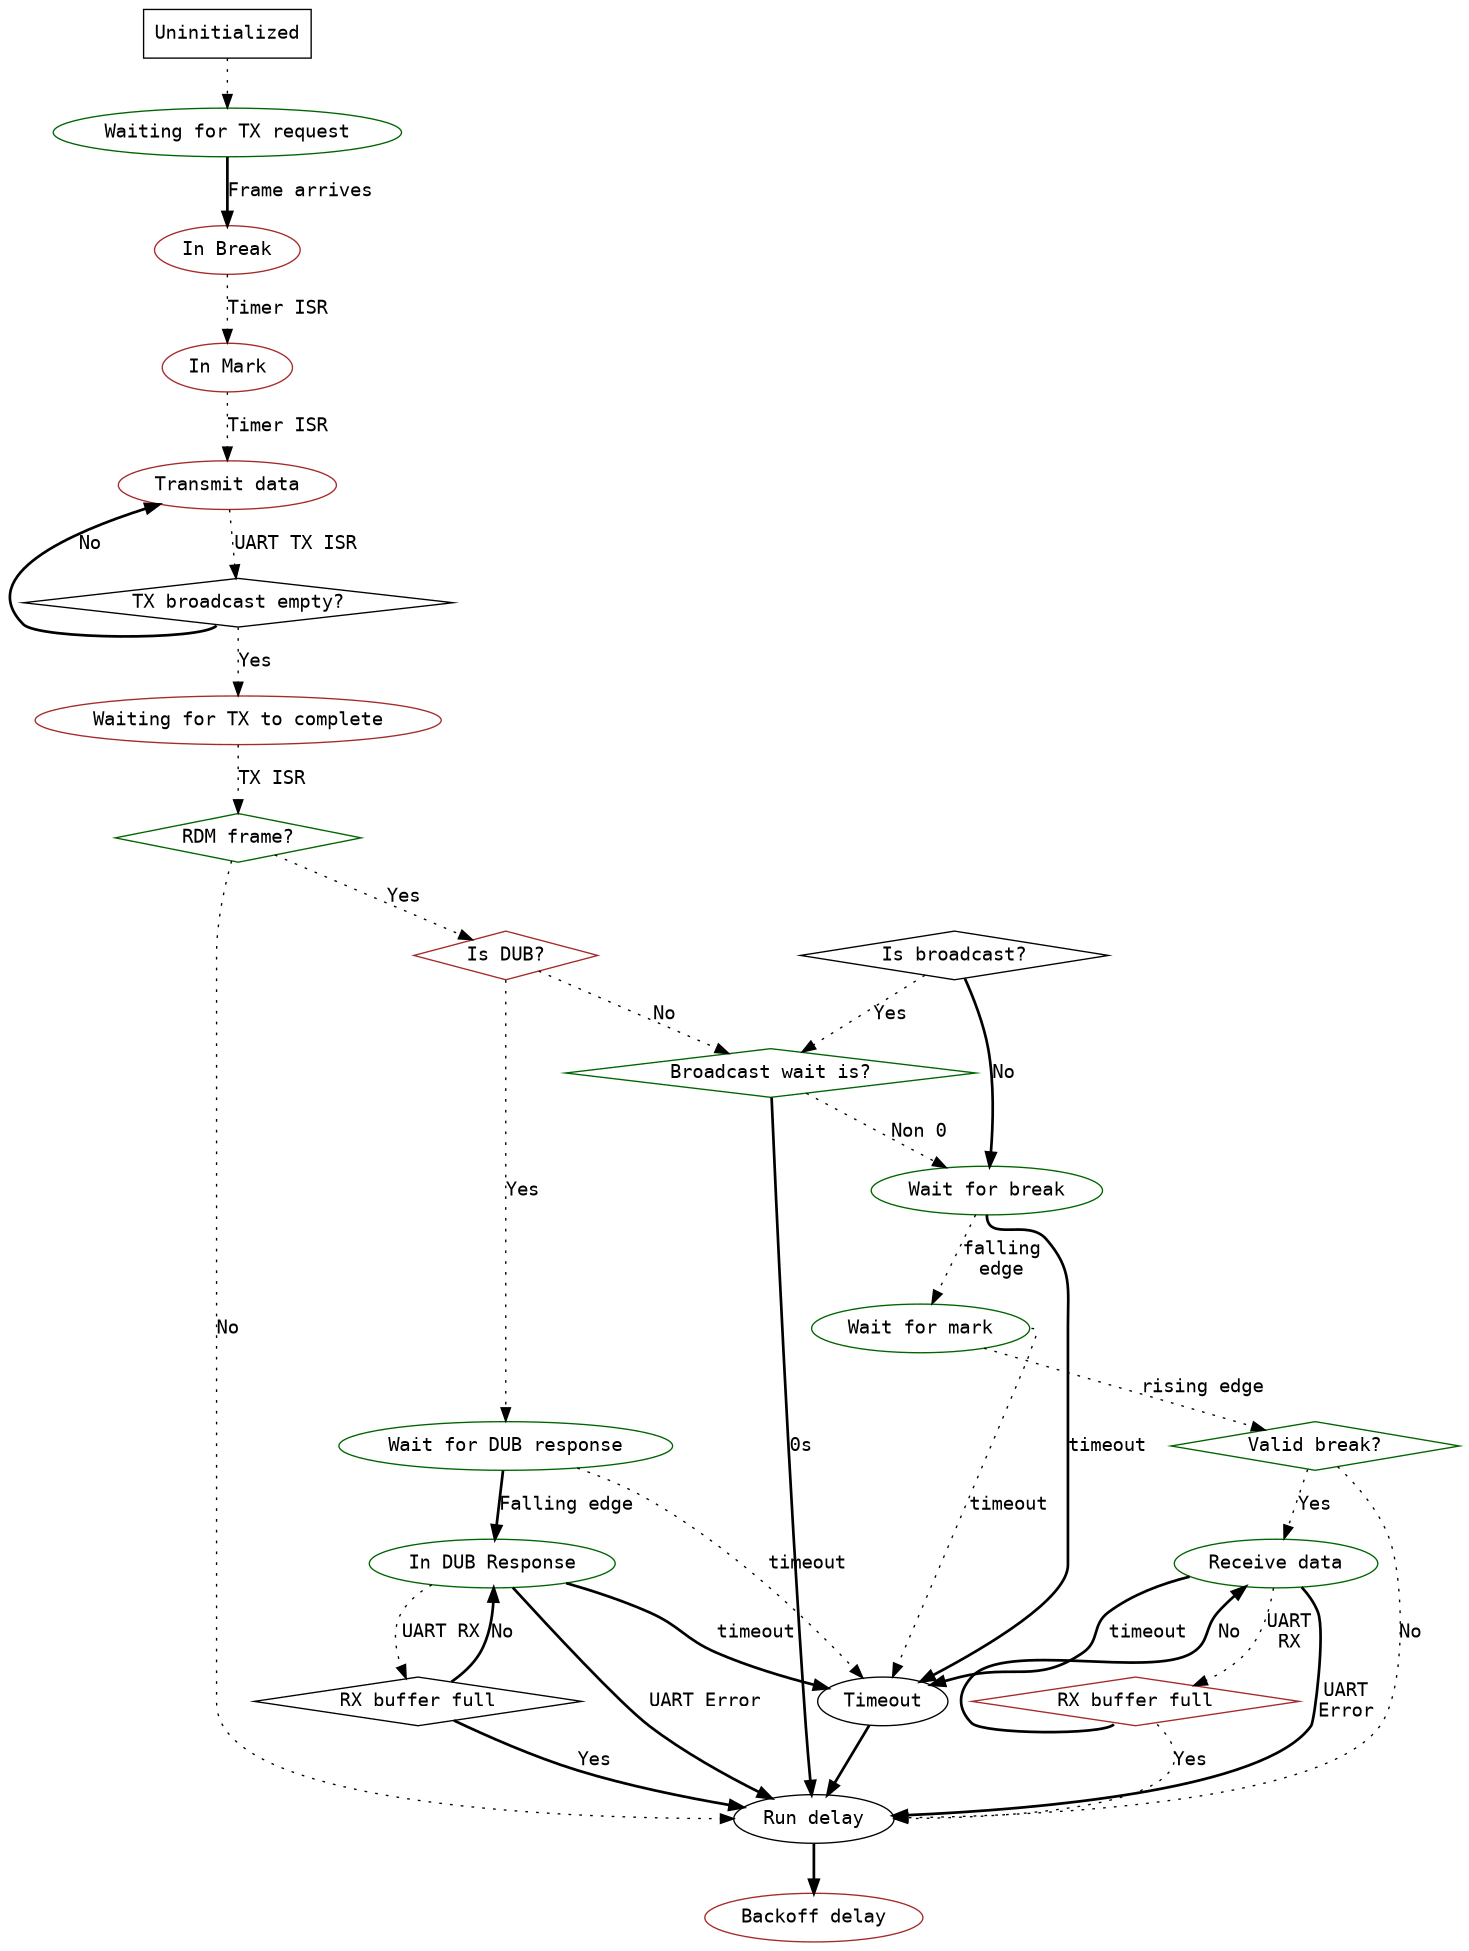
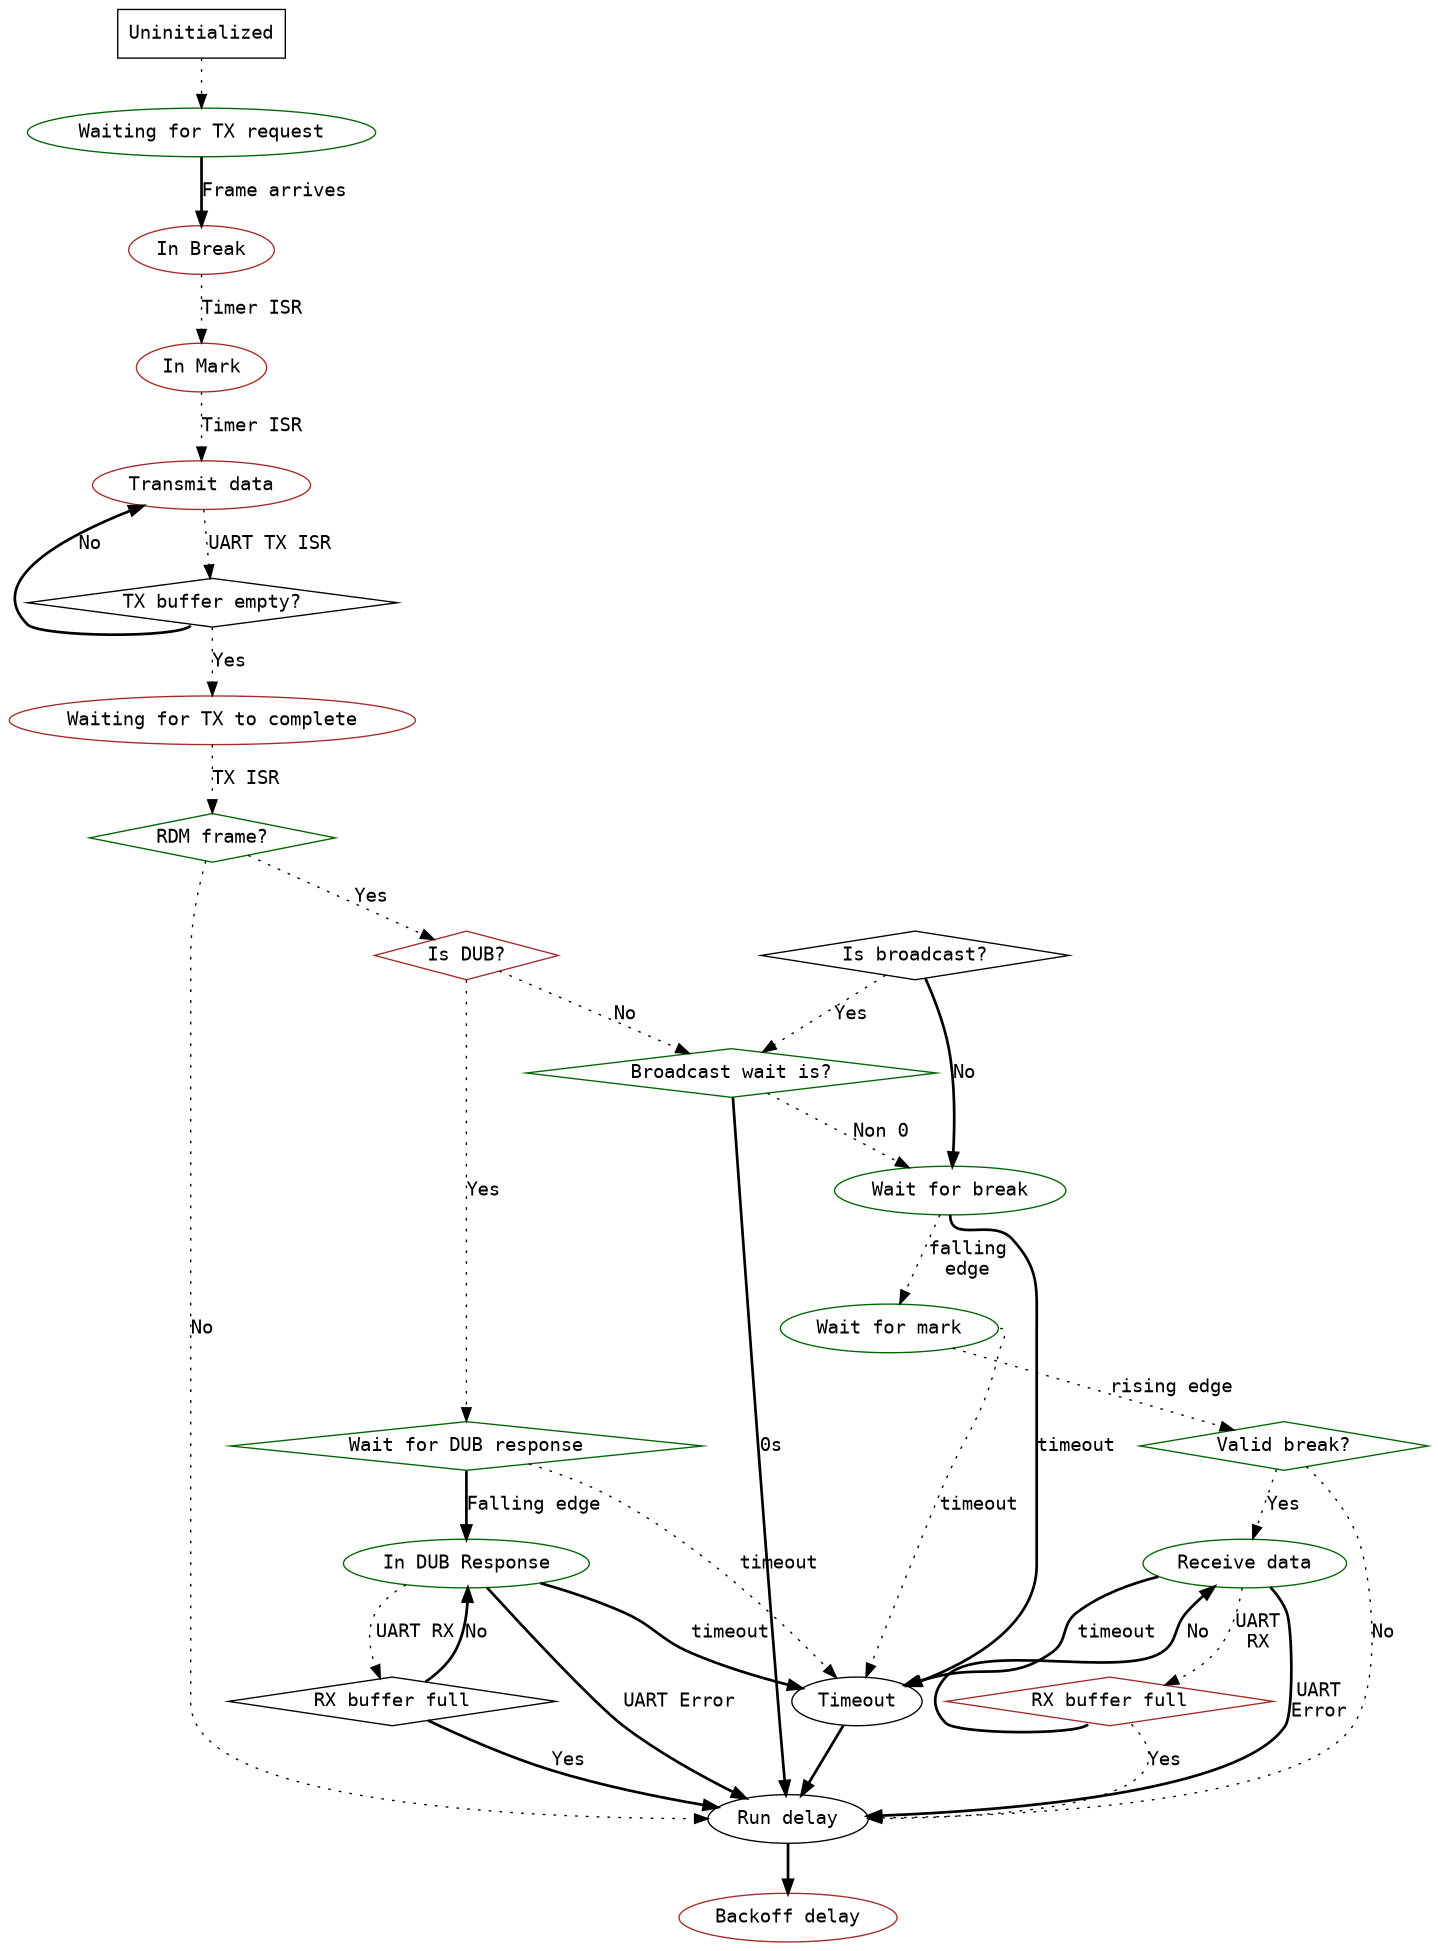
node "TX broadcast empty?": label "TX broadcast empty?" -> "TX buffer empty?"
node "Wait for DUB response": shape ellipse -> diamond
